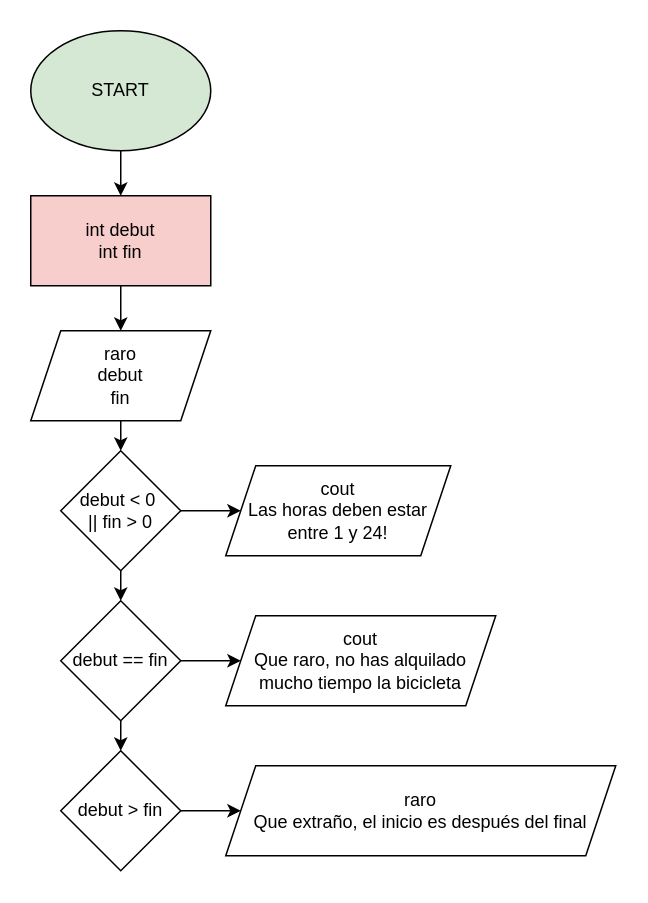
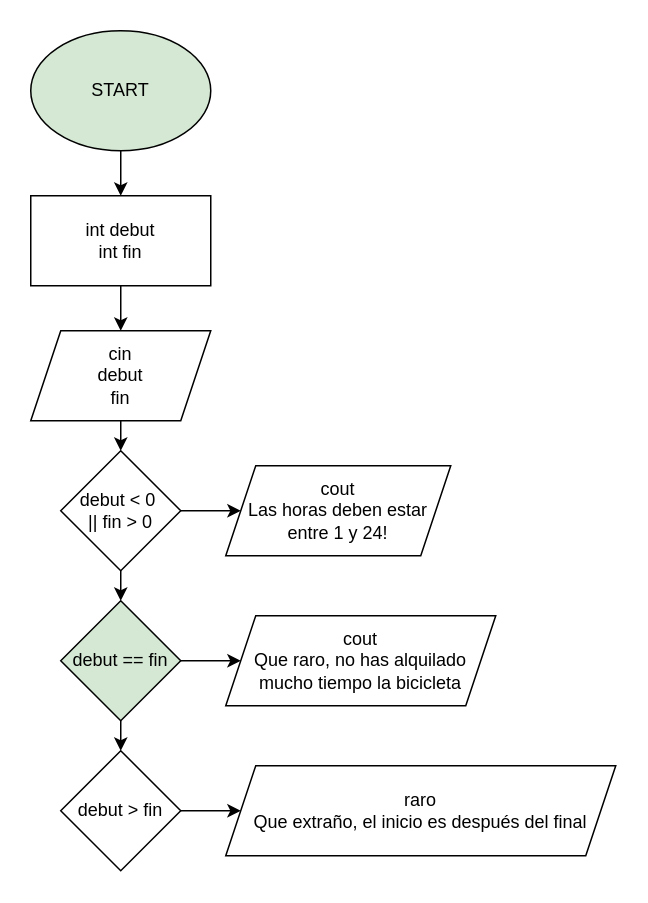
node "int debut int fin": fillcolor #f8cecc -> #ffffff
node "raro debut fin": label "raro debut fin" -> "cin debut fin"
node "debut == fin": fillcolor #ffffff -> #d5e8d4
